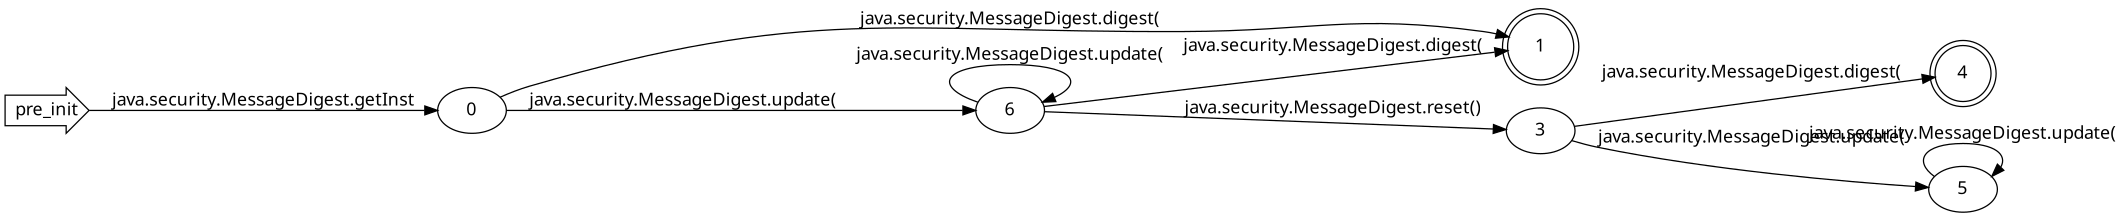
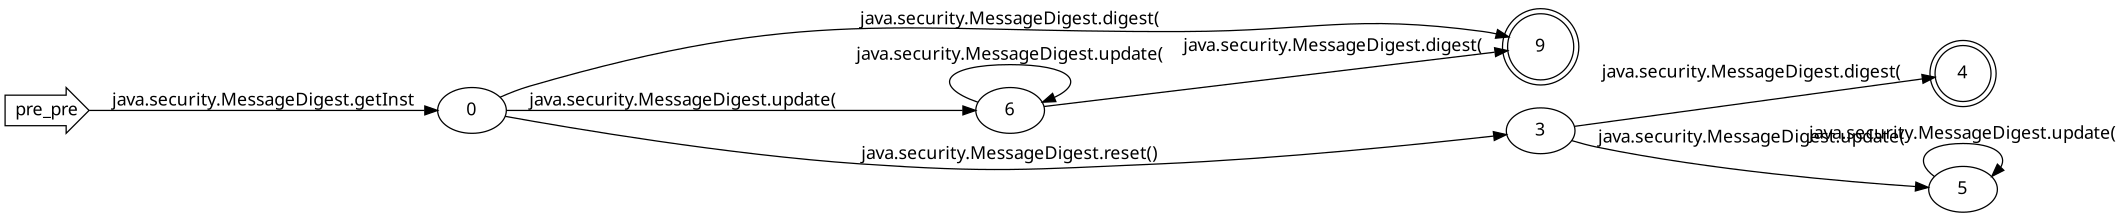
node "1": label "1" -> "9"
node "pre_init": label "pre_init" -> "pre_pre"
edge "6" -> "3": now "0" -> "3"
